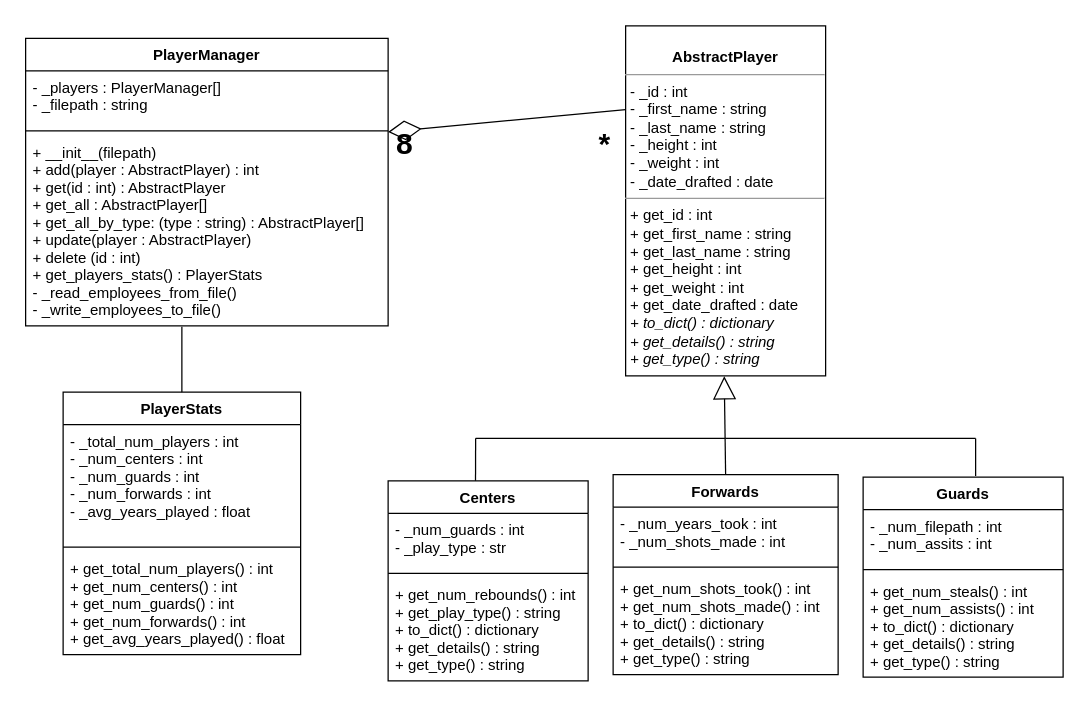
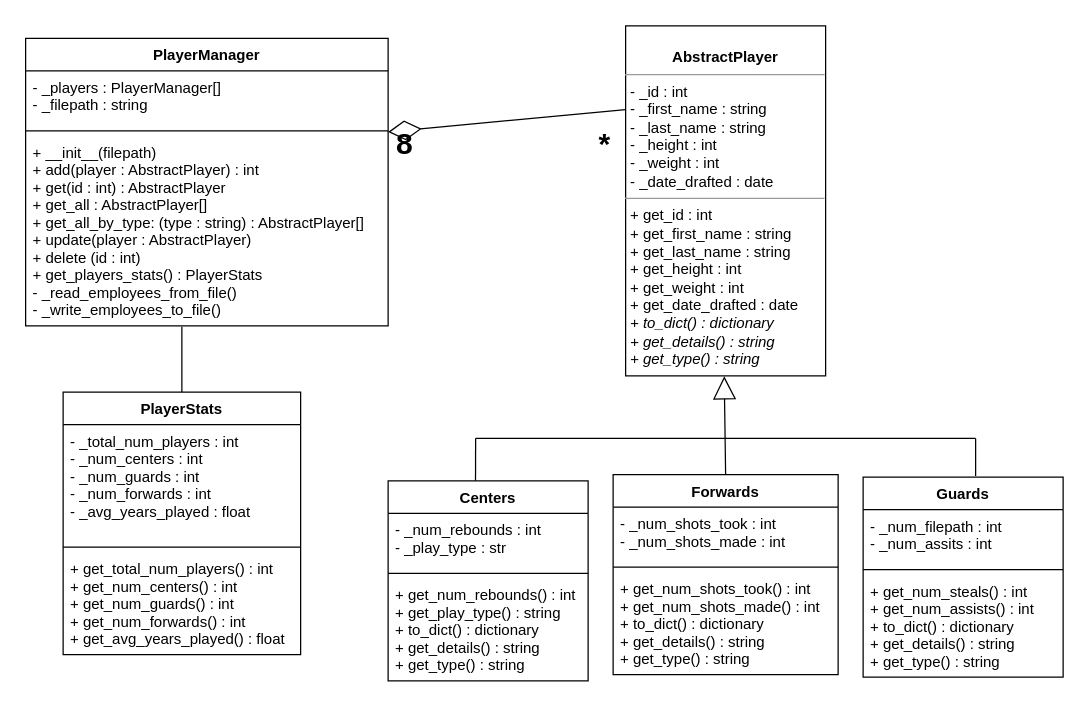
node "- _num_years_took : int - _num_shots_made : int": label "- _num_years_took : int - _num_shots_made : int" -> "- _num_shots_took : int - _num_shots_made : int"
node "- _num_guards : int - _play_type : str": label "- _num_guards : int - _play_type : str" -> "- _num_rebounds : int - _play_type : str"
